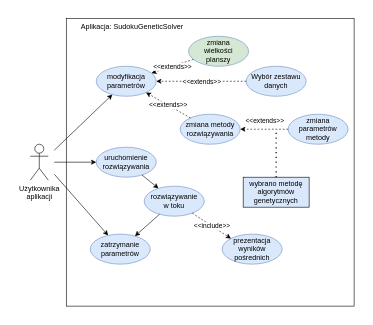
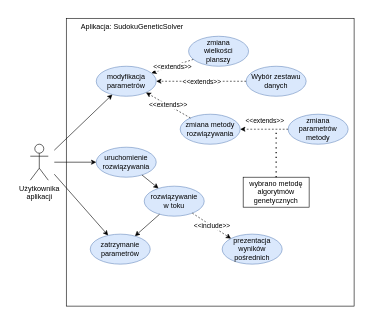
node "zmiana wielkości planszy": fillcolor #d5e8d4 -> #dae8fc
node "wybrano metodę algorytmów genetycznych": fillcolor #dae8fc -> #ffffff
